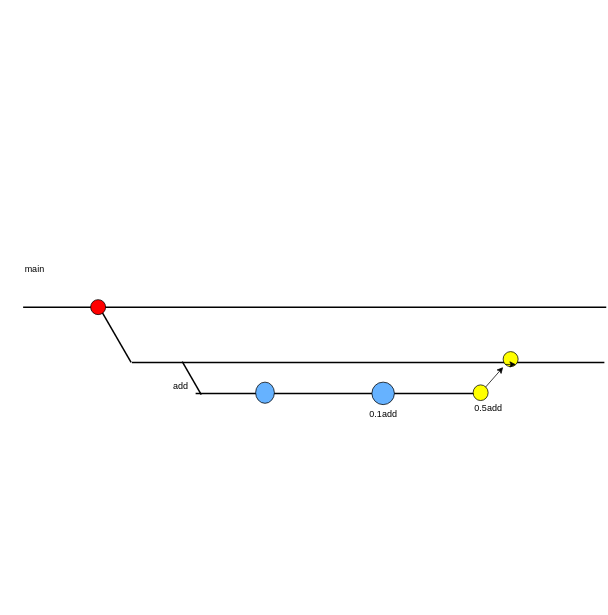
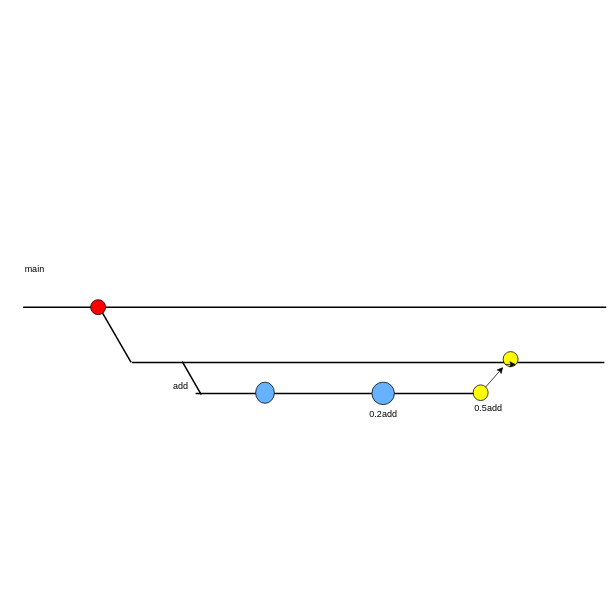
node "0.1add": label "0.1add" -> "0.2add"
